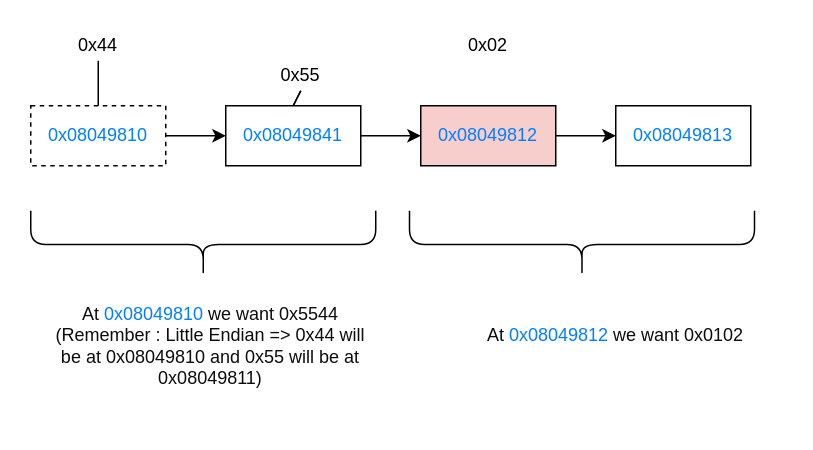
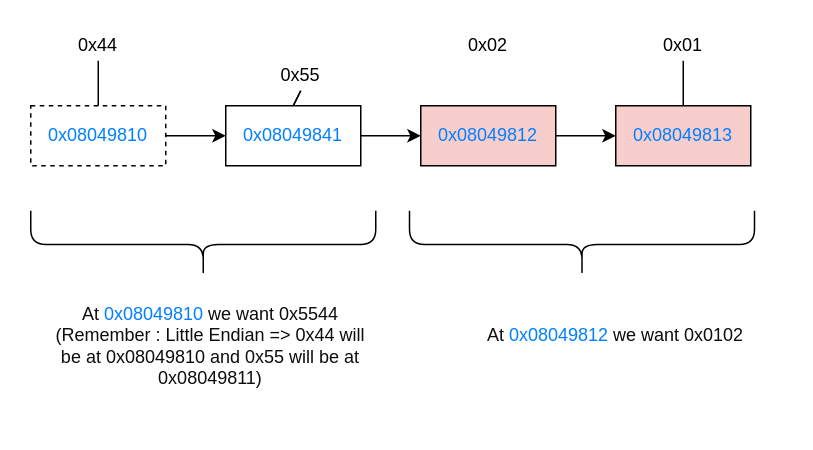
node "0x01": added
edge "0x01" -- "0x08049813": added
node "0x08049813": fillcolor #ffffff -> #f8cecc
